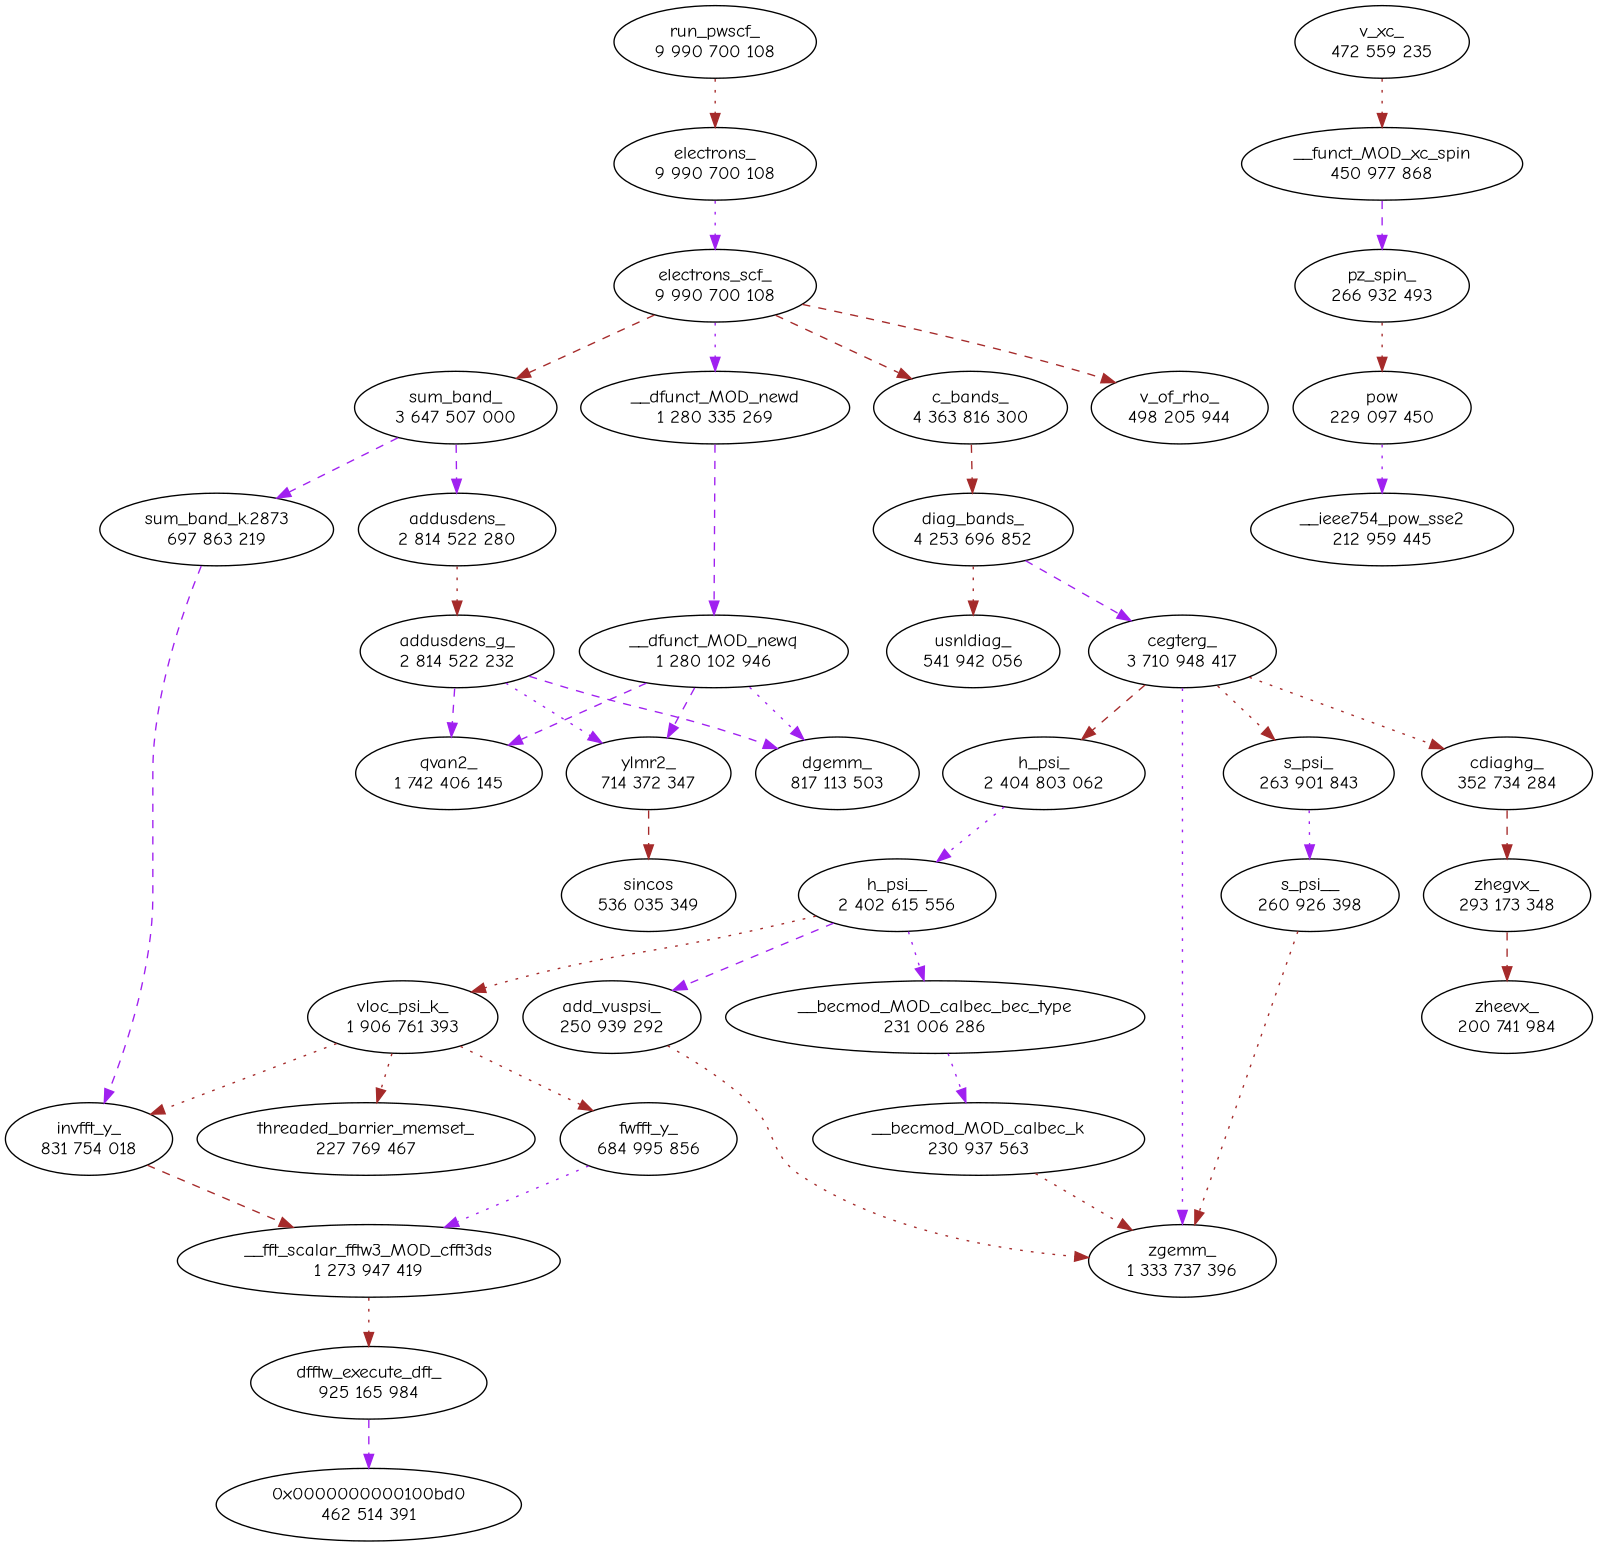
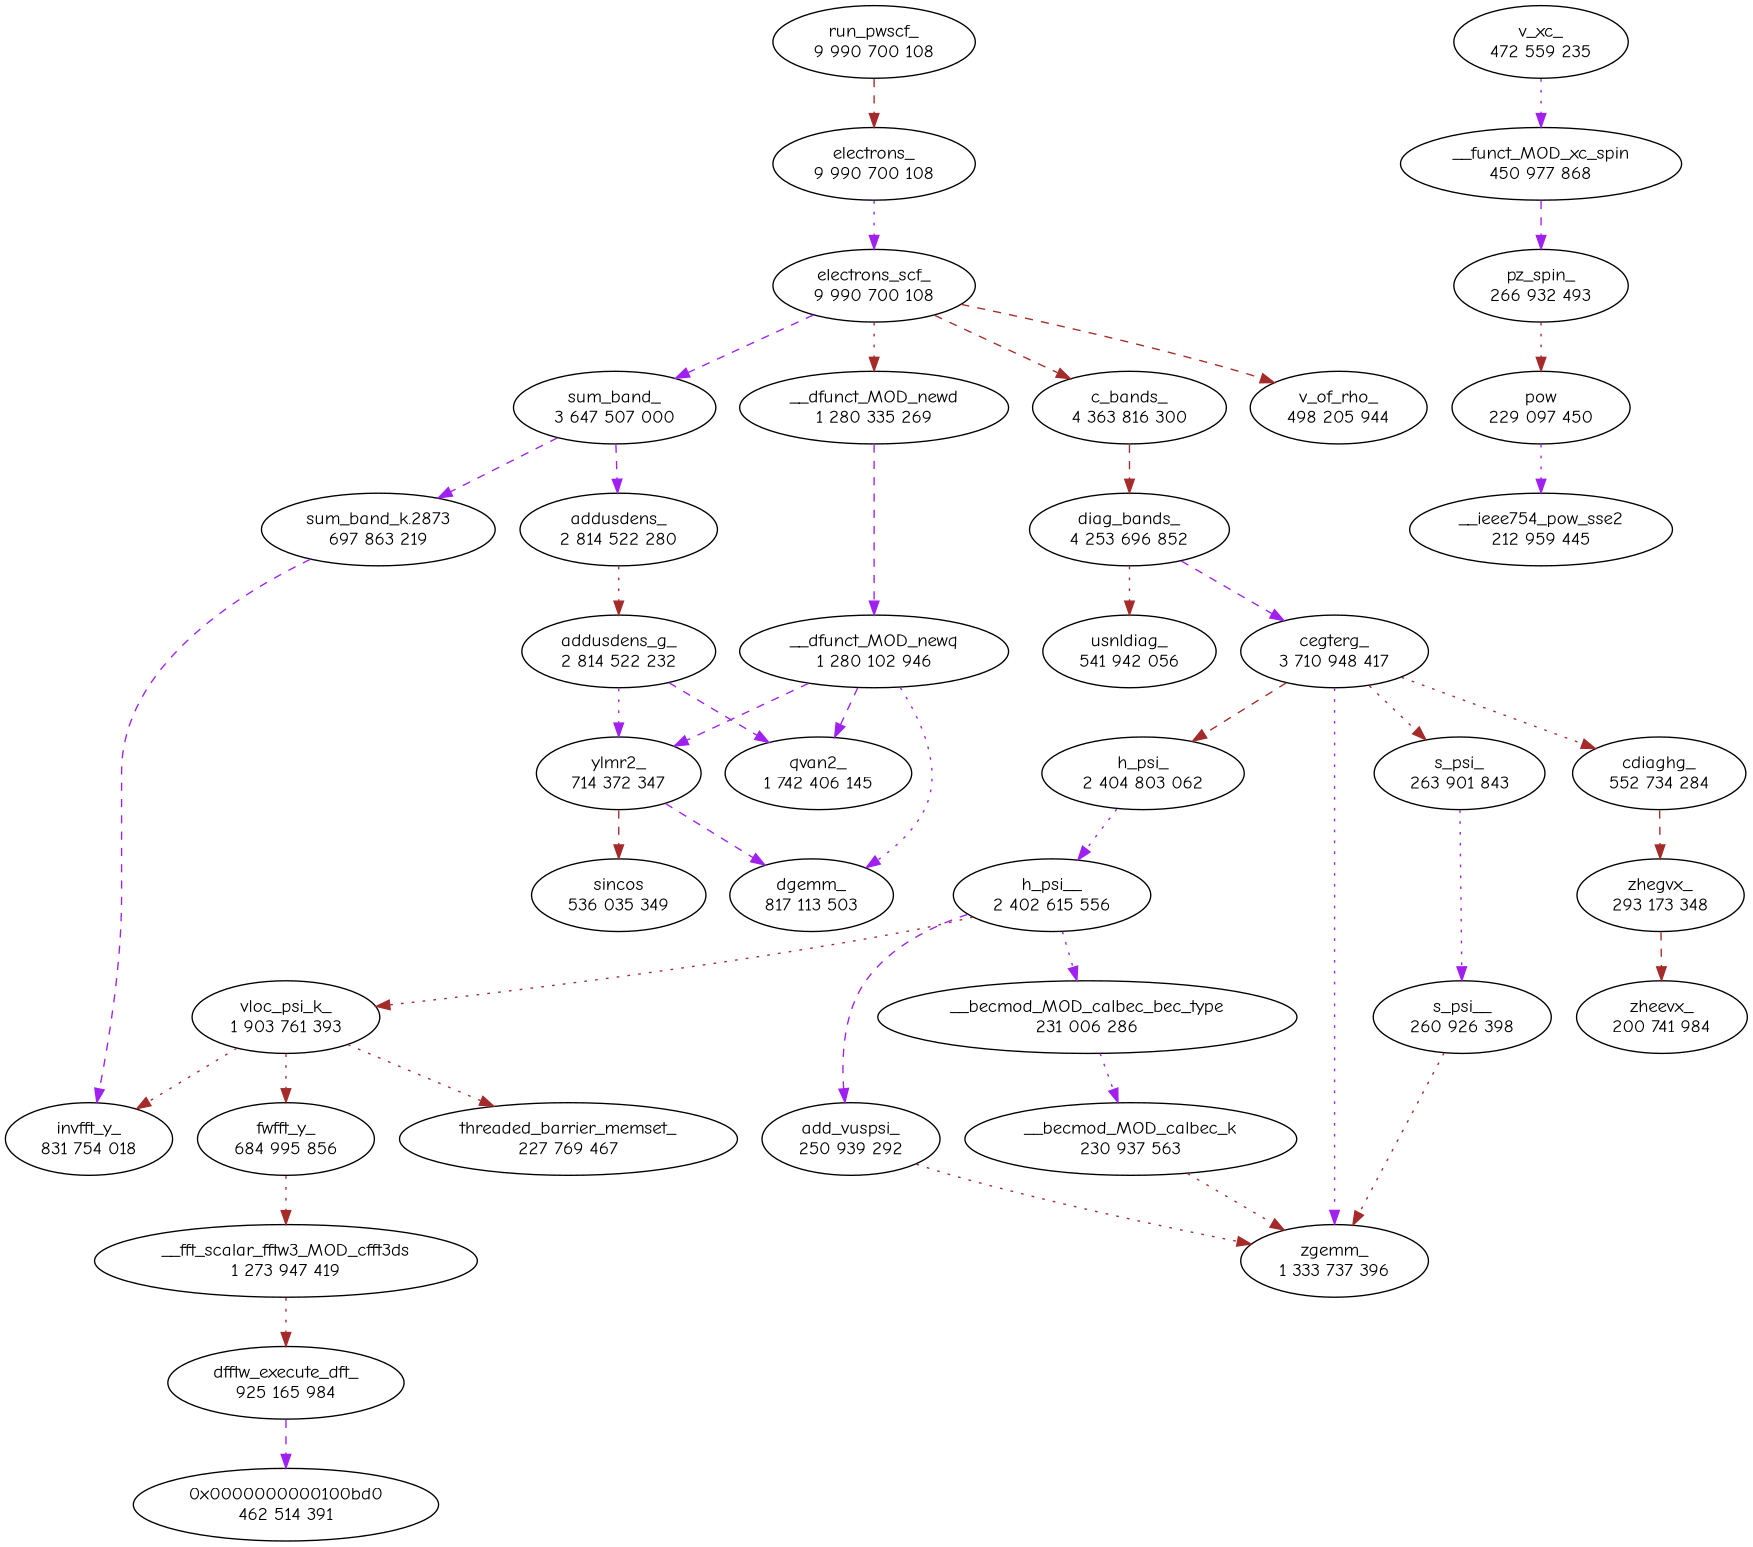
edge "run_pwscf_ 9 990 700 108" -> "electrons_ 9 990 700 108": style dotted -> dashed
edge "v_xc_ 472 559 235" -> "__funct_MOD_xc_spin 450 977 868": color brown -> purple
edge "electrons_scf_ 9 990 700 108" -> "__dfunct_MOD_newd 1 280 335 269": color purple -> brown
edge "electrons_scf_ 9 990 700 108" -> "sum_band_ 3 647 507 000": color brown -> purple
edge "addusdens_g_ 2 814 522 232" -> "dgemm_ 817 113 503": now "ylmr2_ 714 372 347" -> "dgemm_ 817 113 503"
node "cdiaghg_ 352 734 284": label "cdiaghg_ 352 734 284" -> "cdiaghg_ 552 734 284"
node "vloc_psi_k_ 1 906 761 393": label "vloc_psi_k_ 1 906 761 393" -> "vloc_psi_k_ 1 903 761 393"
edge "invfft_y_ 831 754 018" -> "__fft_scalar_fftw3_MOD_cfft3ds 1 273 947 419": removed
edge "fwfft_y_ 684 995 856" -> "__fft_scalar_fftw3_MOD_cfft3ds 1 273 947 419": color purple -> brown
